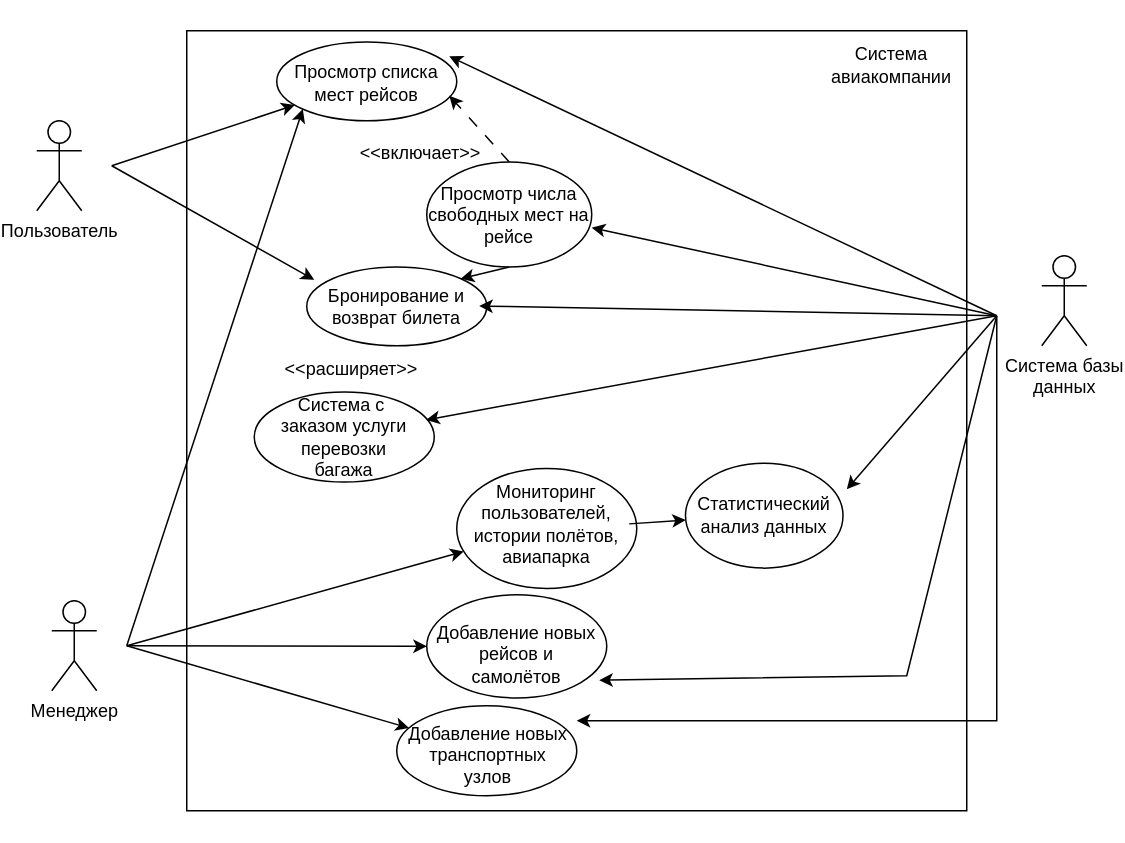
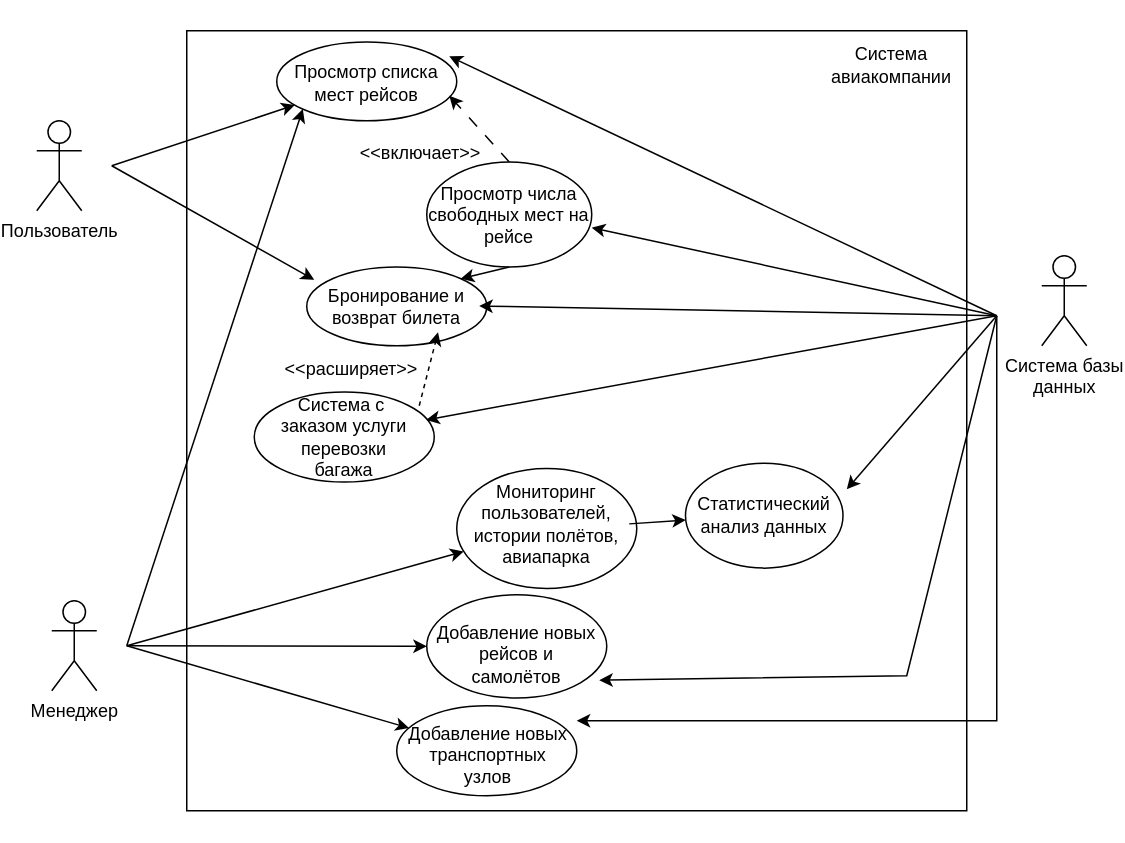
edge "Система с заказом услуги перевозки багажа" -> "Бронирование и возврат билета": added
